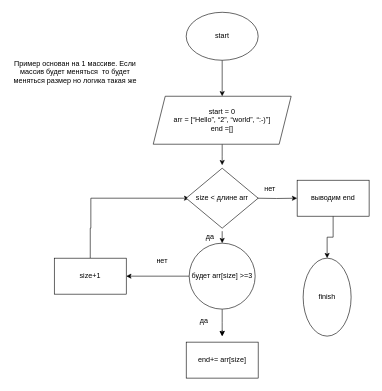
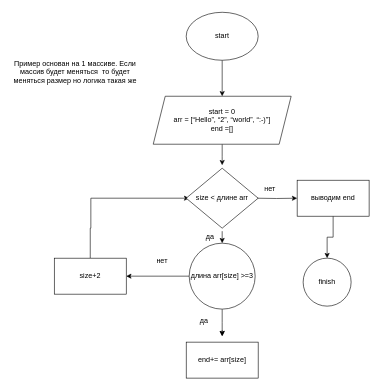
node "size+1": label "size+1" -> "size+2"
node "будет arr[size] >=3": label "будет arr[size] >=3" -> "длина arr[size] >=3"
node "finish": size 48x78 -> 48x48
